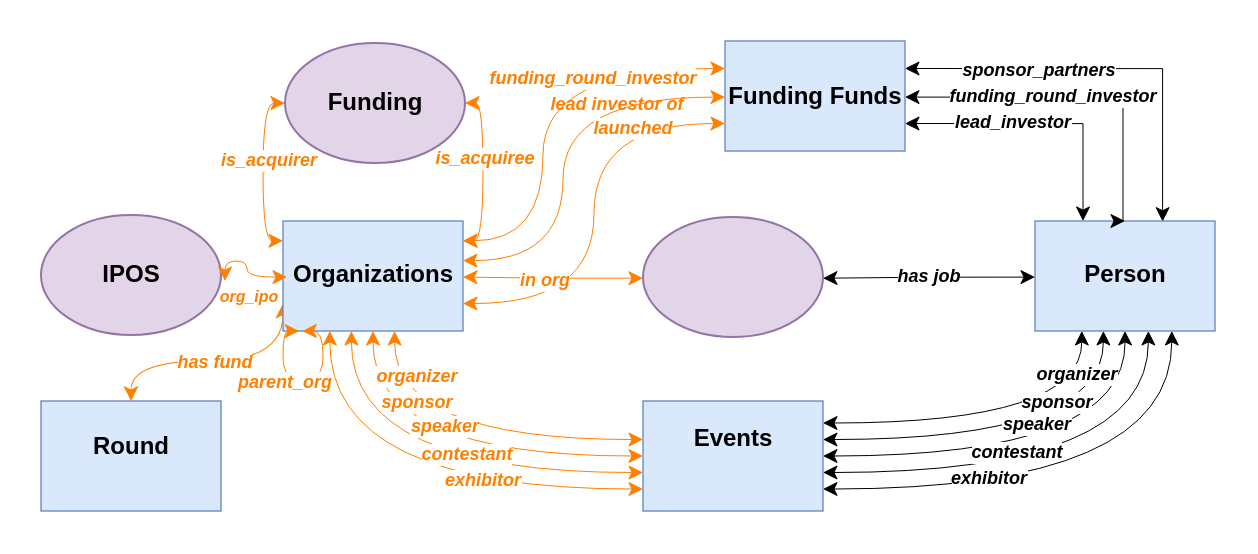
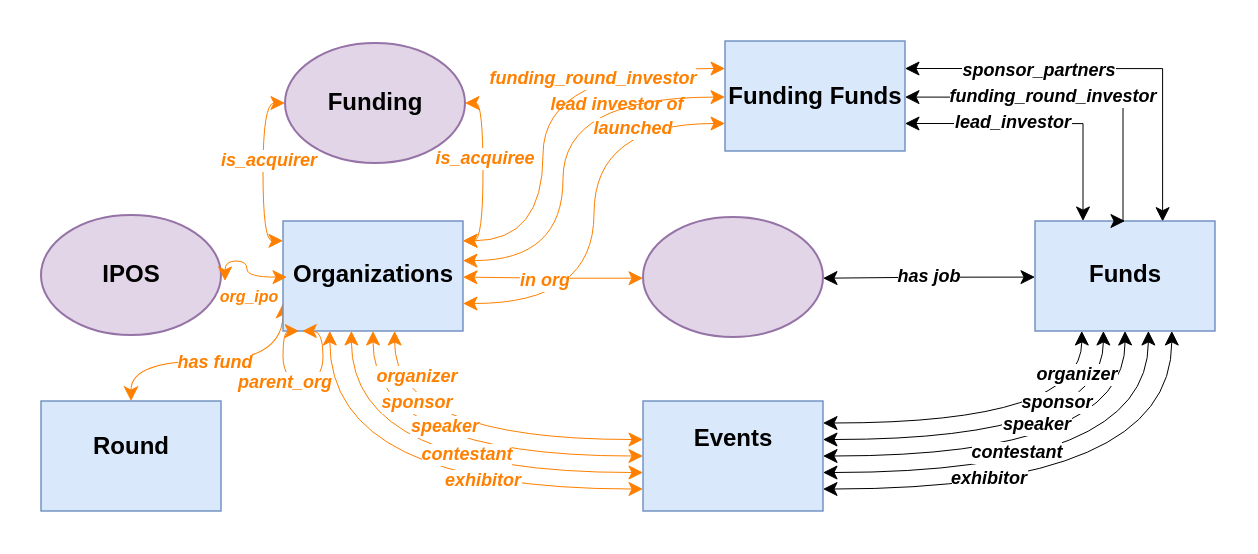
node "Person": label "Person" -> "Funds"
